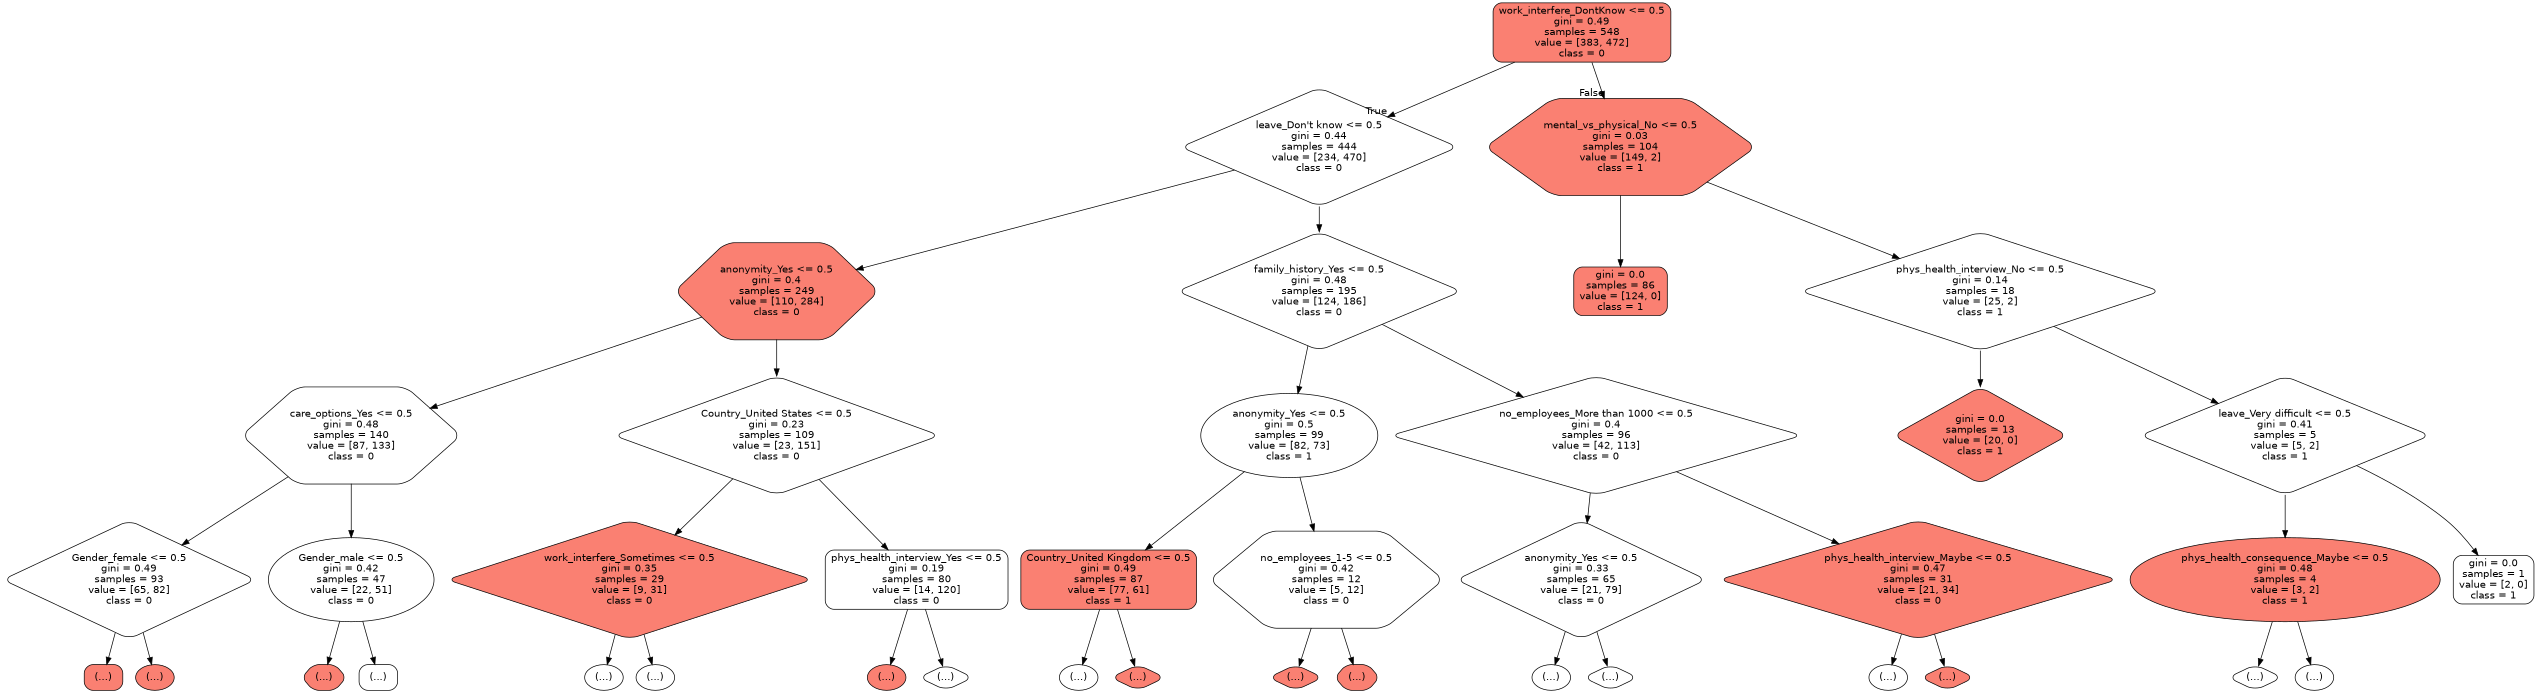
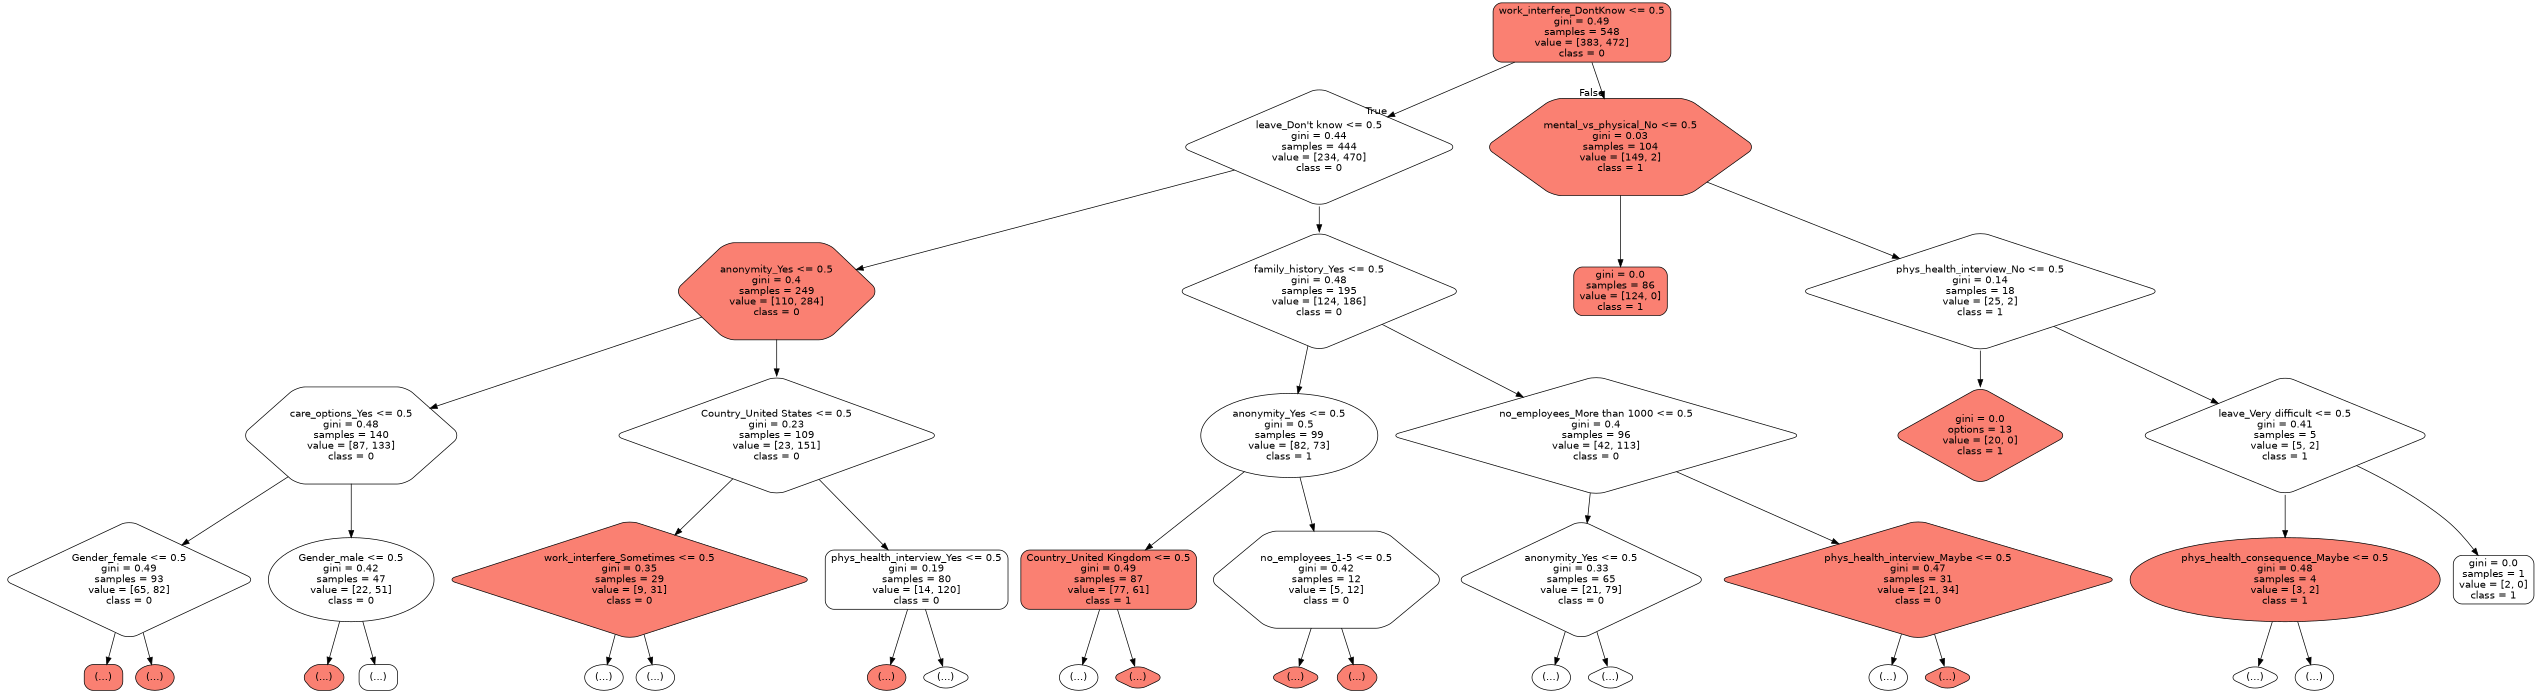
node "gini = 0.0 samples = 13 value = [20, 0] class = 1": label "gini = 0.0 samples = 13 value = [20, 0] class = 1" -> "gini = 0.0 options = 13 value = [20, 0] class = 1"
